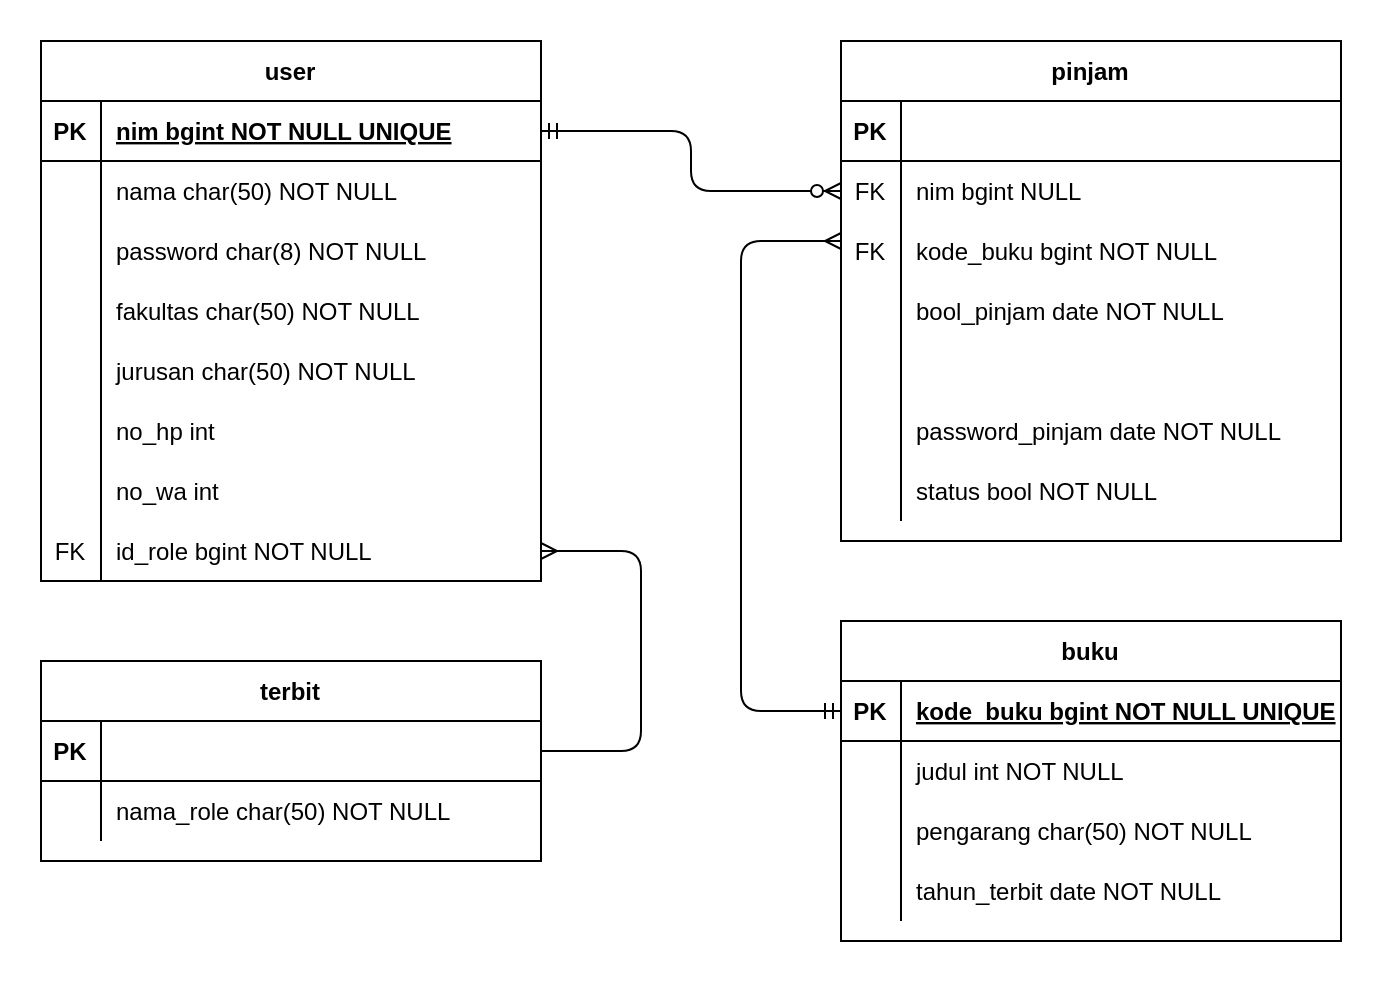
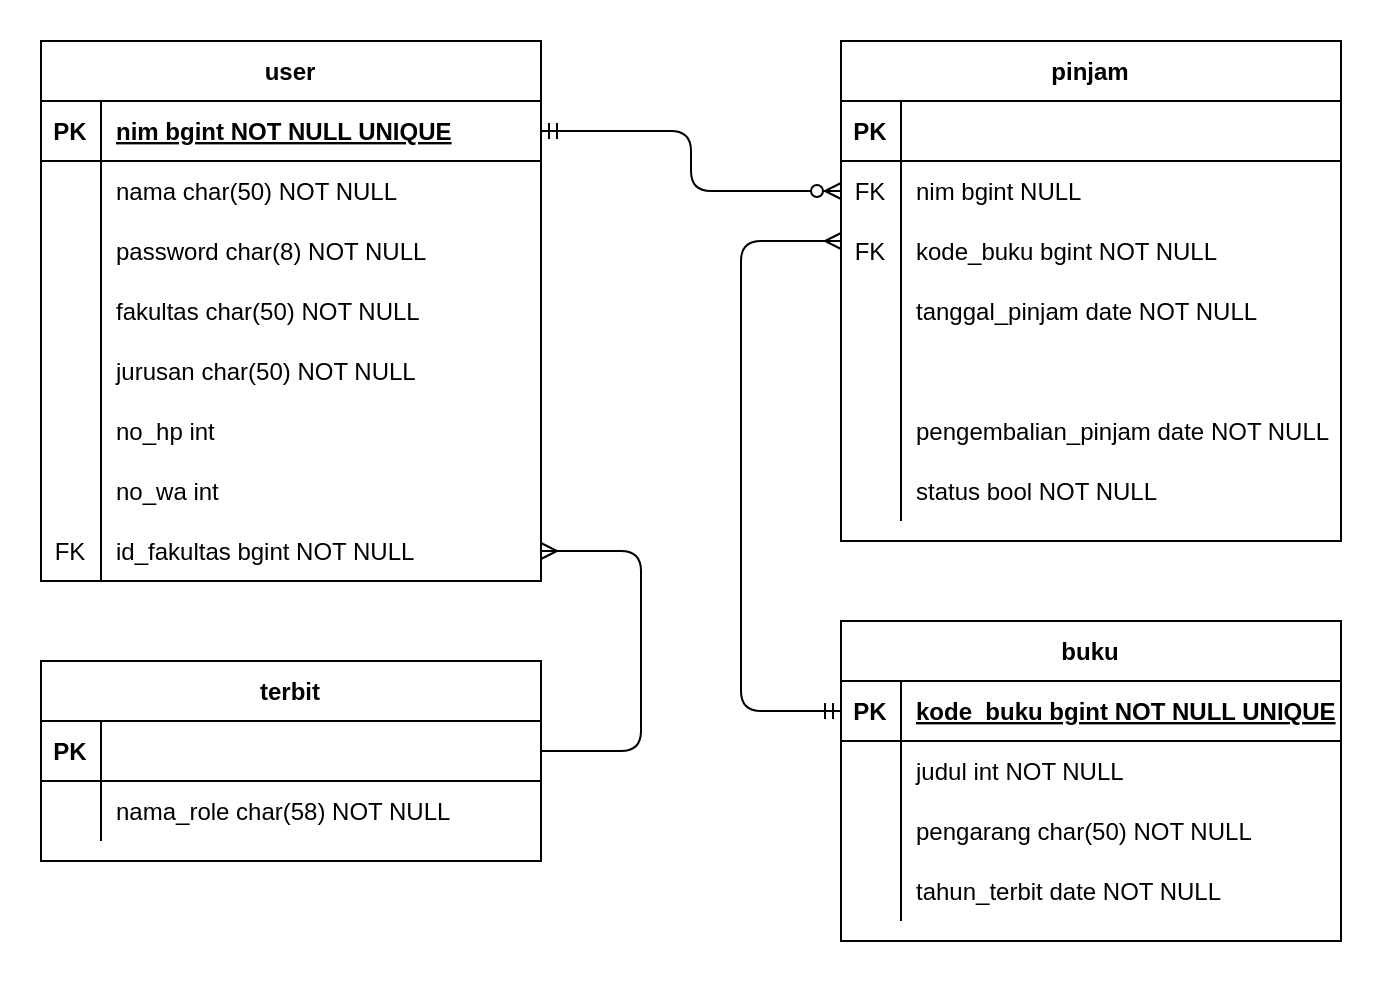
node "bool_pinjam date NOT NULL": label "bool_pinjam date NOT NULL" -> "tanggal_pinjam date NOT NULL"
node "password_pinjam date NOT NULL": label "password_pinjam date NOT NULL" -> "pengembalian_pinjam date NOT NULL"
node "id_role bgint NOT NULL": label "id_role bgint NOT NULL" -> "id_fakultas bgint NOT NULL"
node "nama_role char(50) NOT NULL": label "nama_role char(50) NOT NULL" -> "nama_role char(58) NOT NULL"
